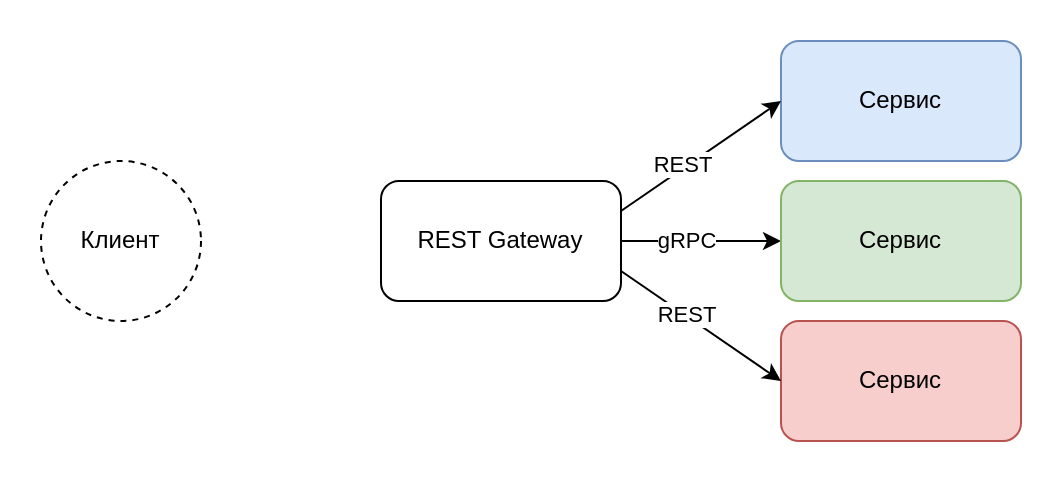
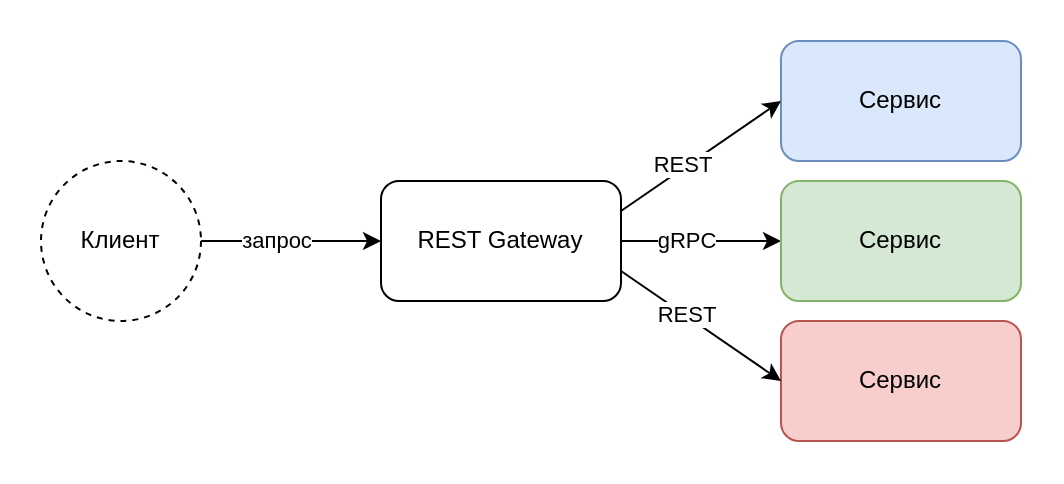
edge "Клиент" -> "REST Gateway": added, label "запрос"
